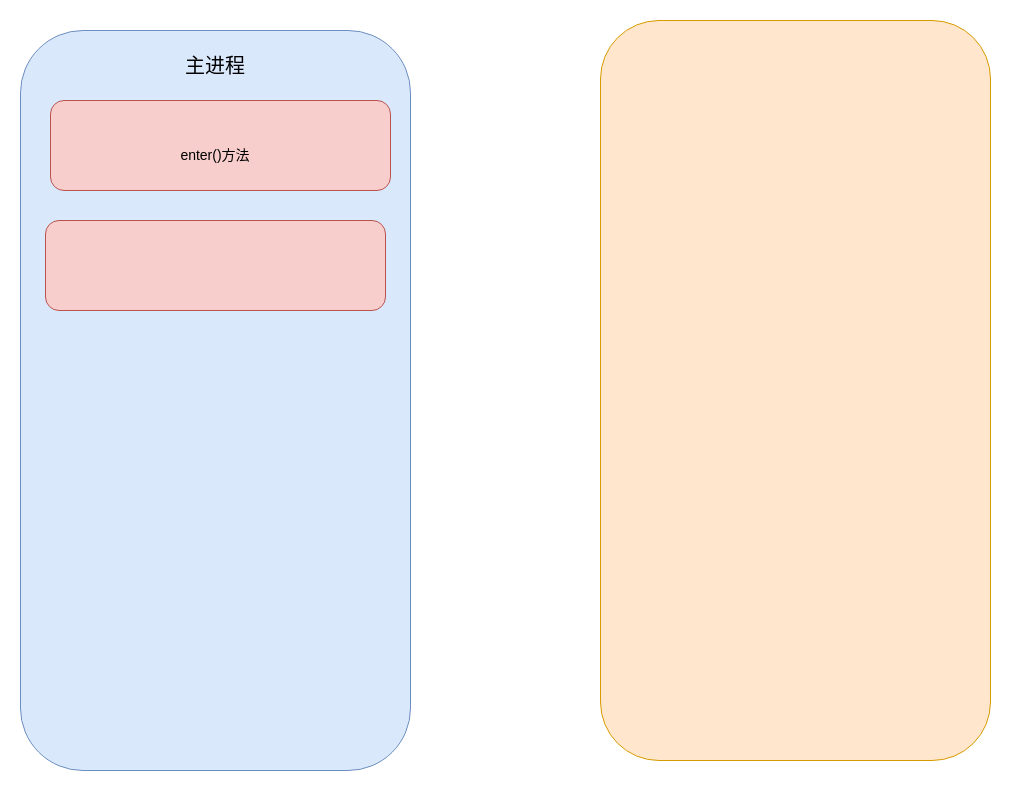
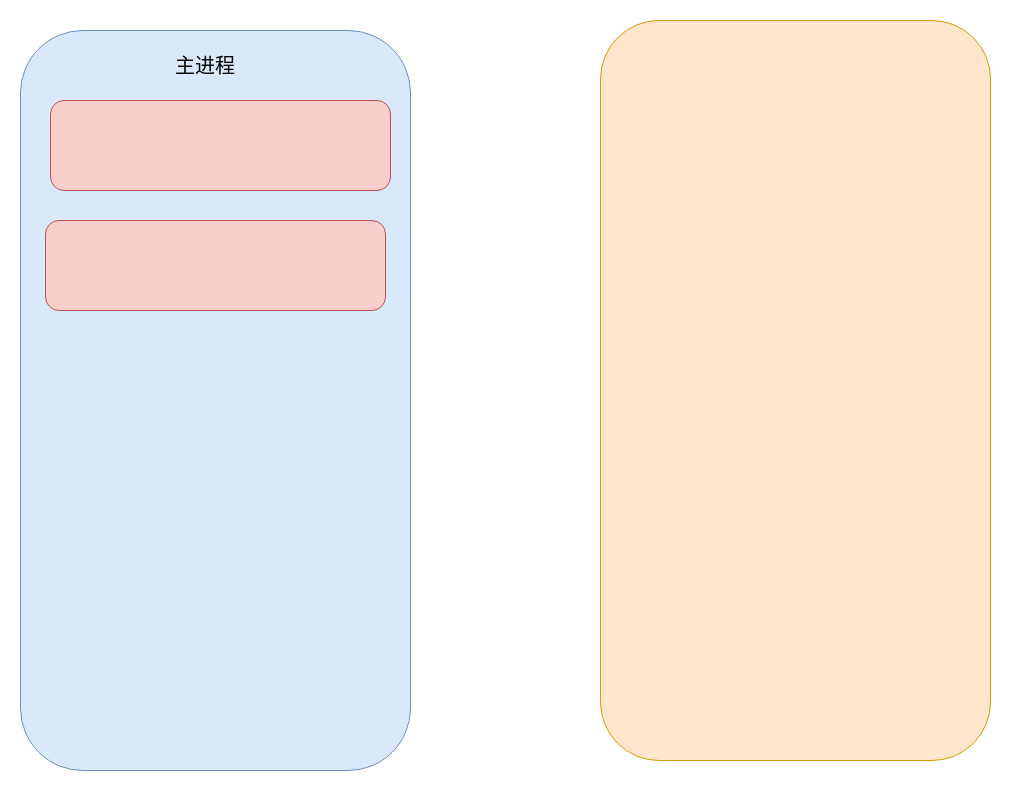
node "主进程": moved (216, 66) -> (206, 66)
node "enter()方法": removed
